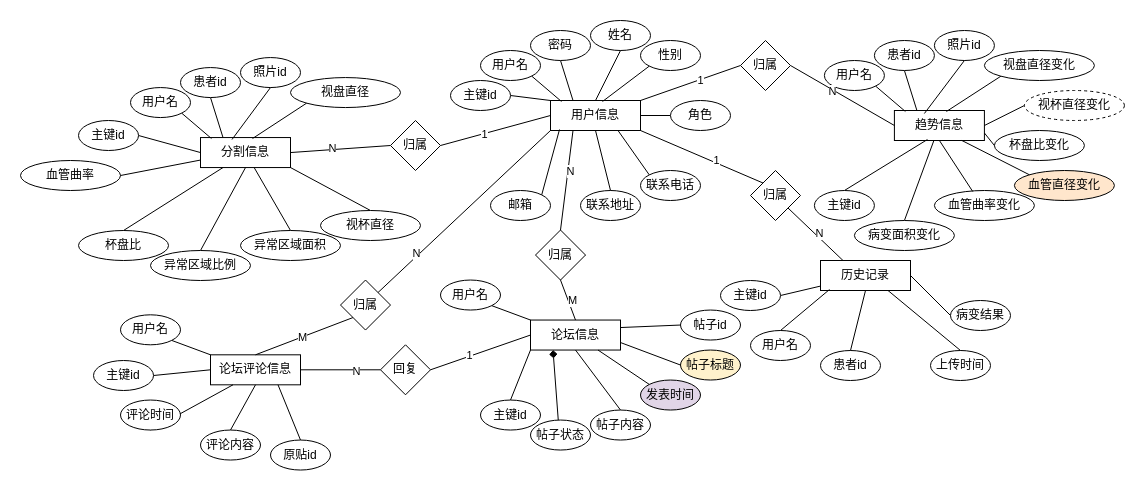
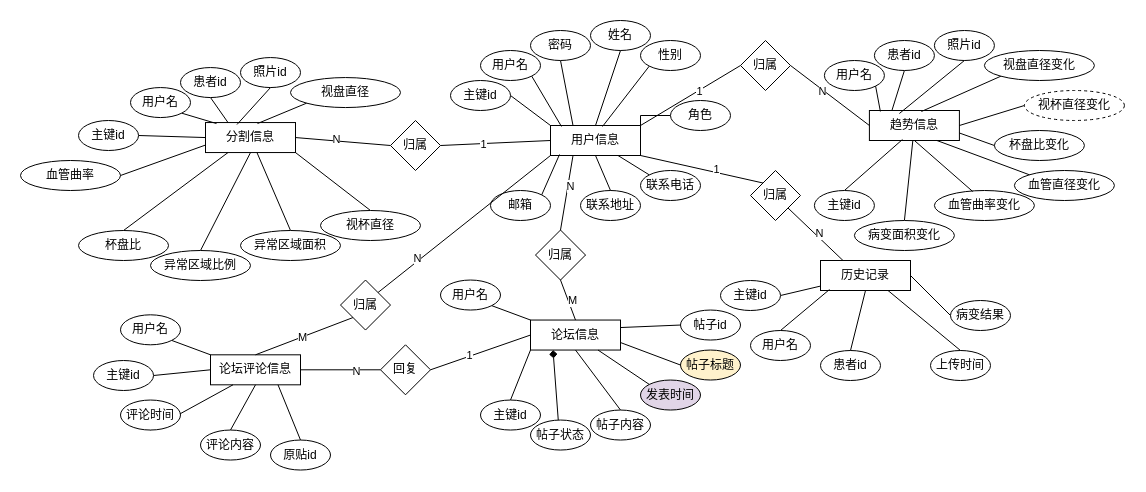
node "用户信息": moved (596, 116) -> (596, 141)
node "趋势信息": moved (939, 126) -> (914, 126)
node "分割信息": moved (246, 153) -> (251, 138)
node "血管直径变化": fillcolor #ffe6cc -> #ffffff
